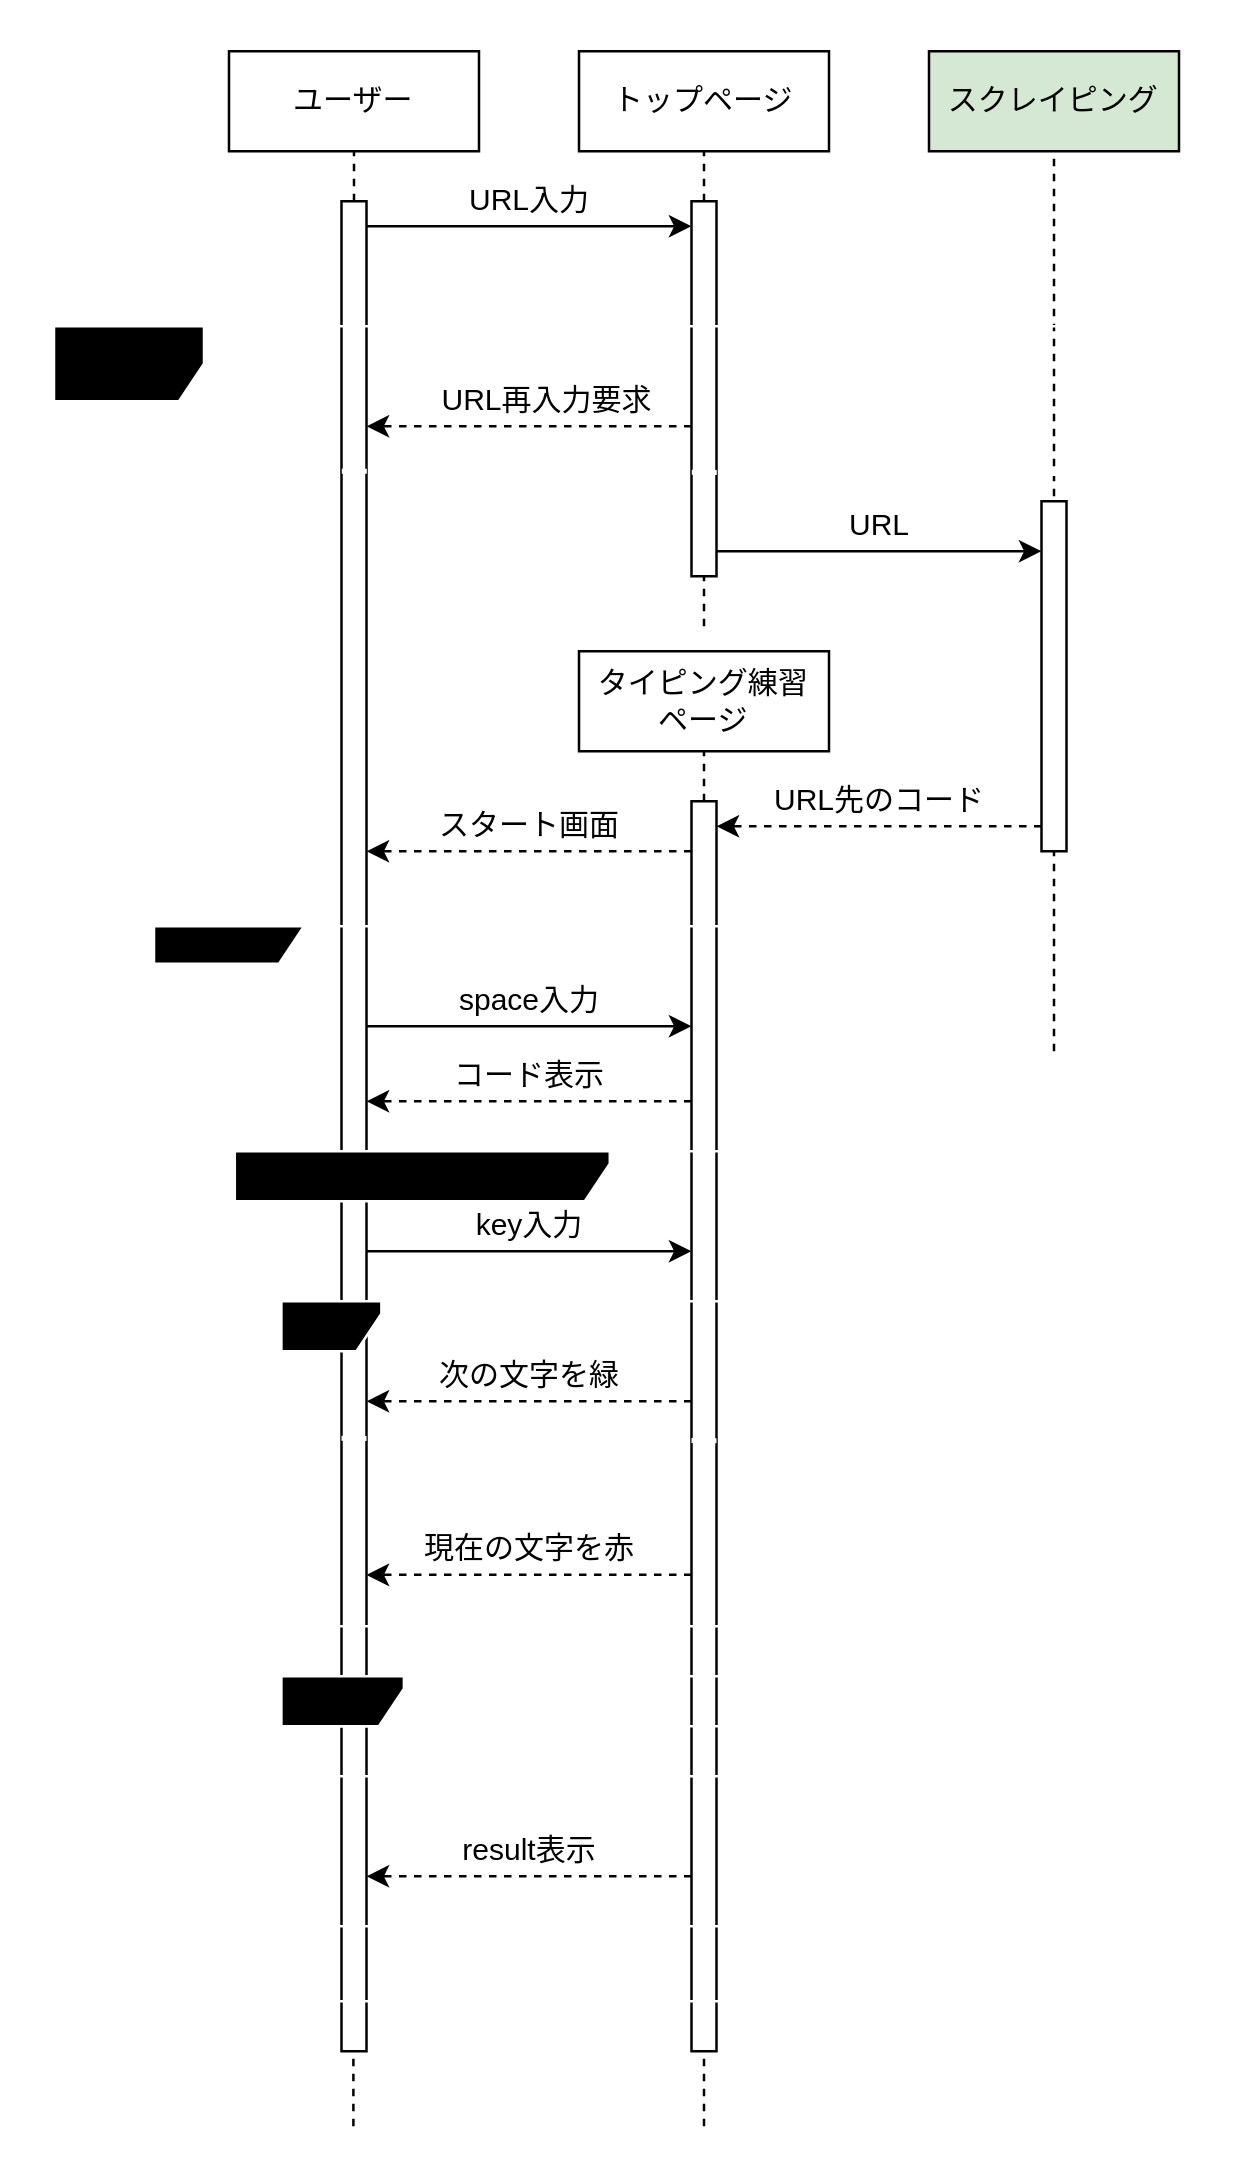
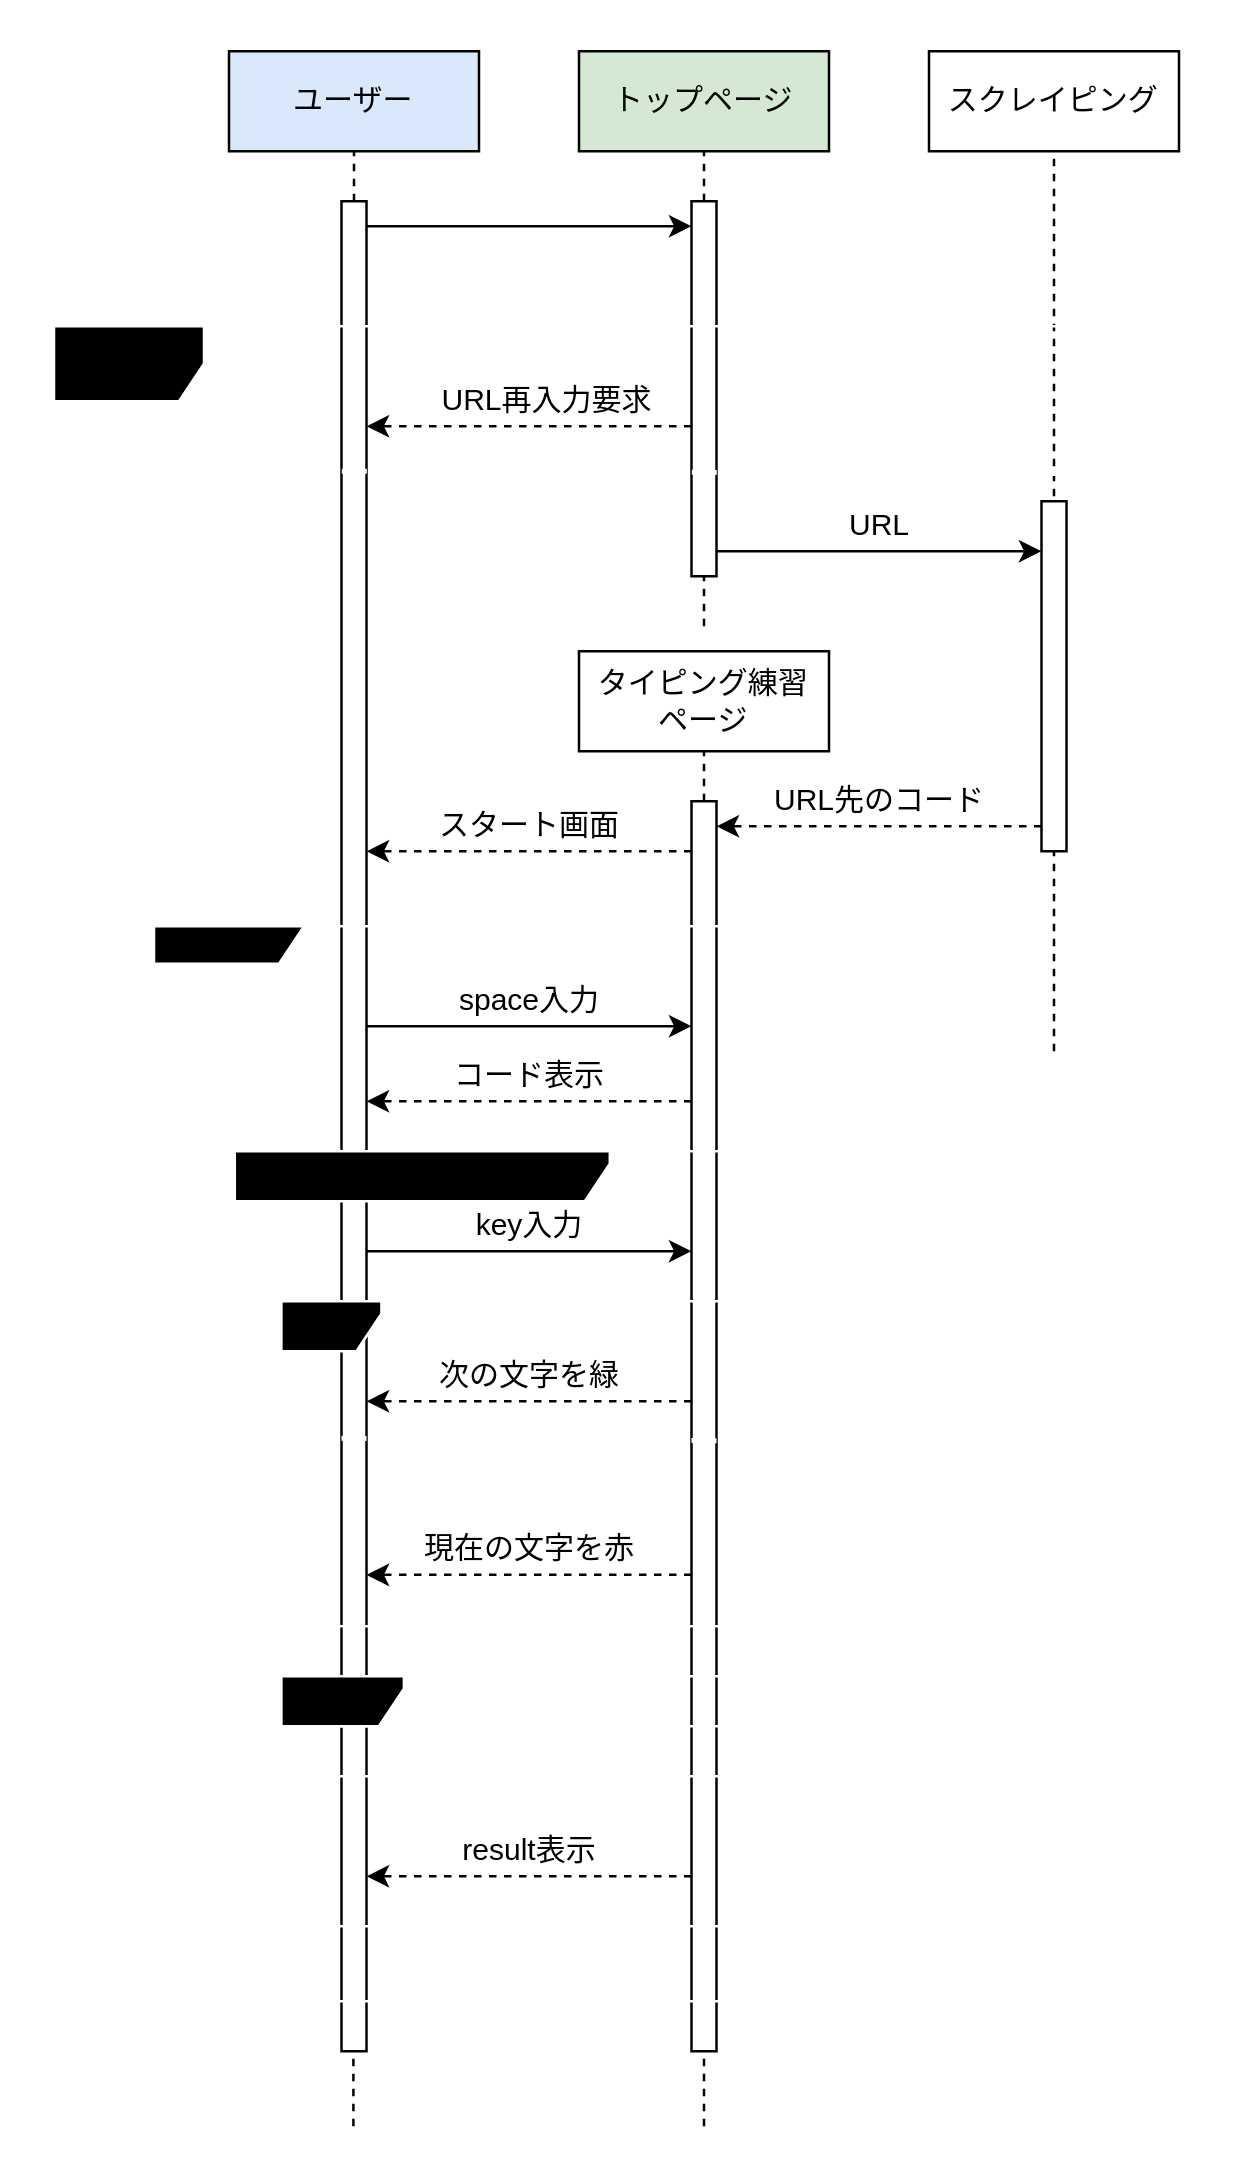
node "ユーザー": fillcolor #ffffff -> #dae8fc
node "トップページ": fillcolor #ffffff -> #d5e8d4
node "スクレイピング": fillcolor #d5e8d4 -> #ffffff
node "URL入力": removed
